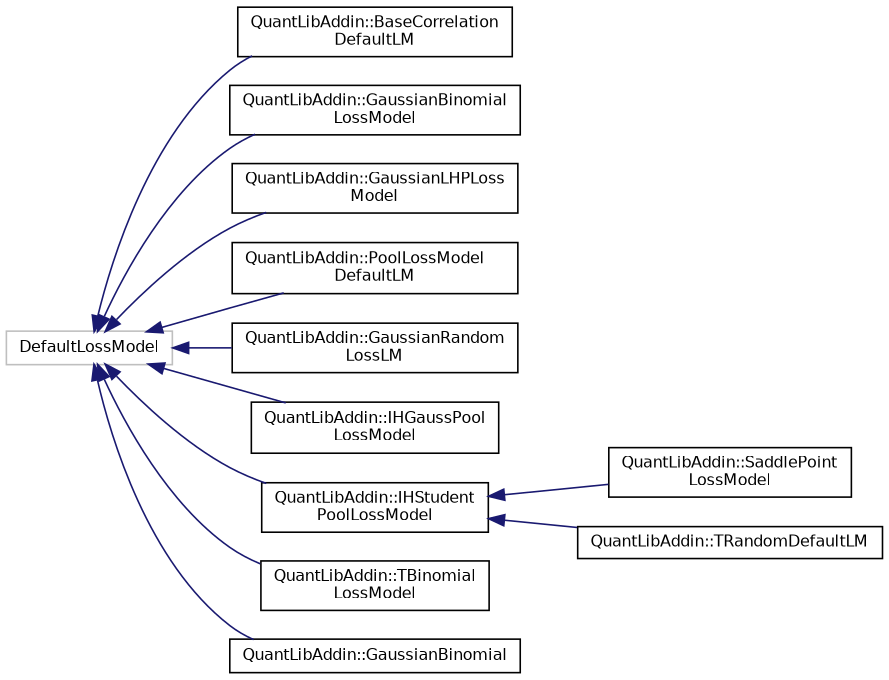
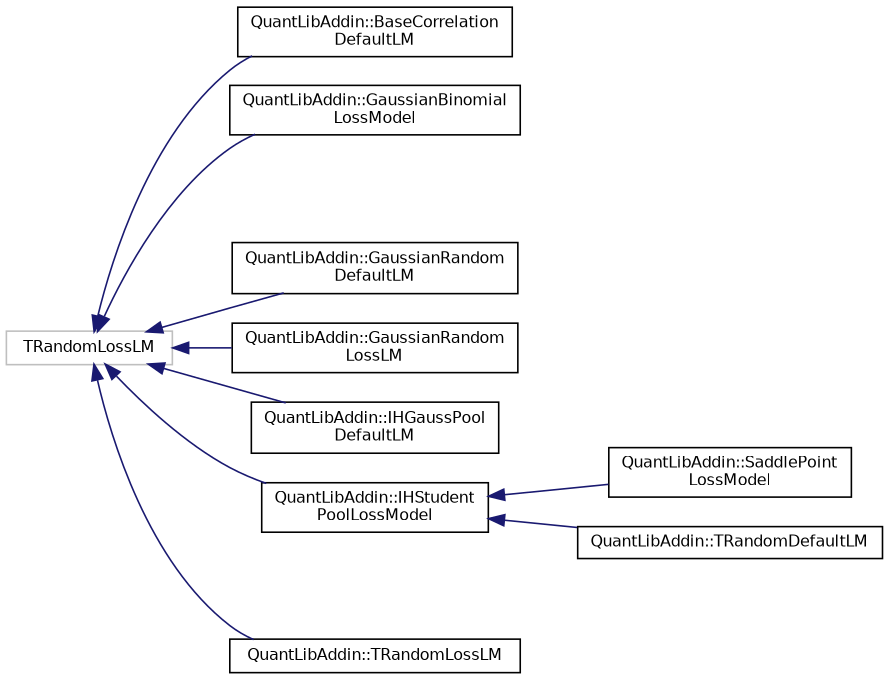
node "QuantLibAddin::GaussianLHPLoss Model": removed
node "QuantLibAddin::PoolLossModel DefaultLM": label "QuantLibAddin::PoolLossModel DefaultLM" -> "QuantLibAddin::GaussianRandom DefaultLM"
node "DefaultLossModel": label "DefaultLossModel" -> "TRandomLossLM"
node "QuantLibAddin::IHGaussPool LossModel": label "QuantLibAddin::IHGaussPool LossModel" -> "QuantLibAddin::IHGaussPool DefaultLM"
node "QuantLibAddin::TBinomial LossModel": removed
node "QuantLibAddin::GaussianBinomial": label "QuantLibAddin::GaussianBinomial" -> "QuantLibAddin::TRandomLossLM"
